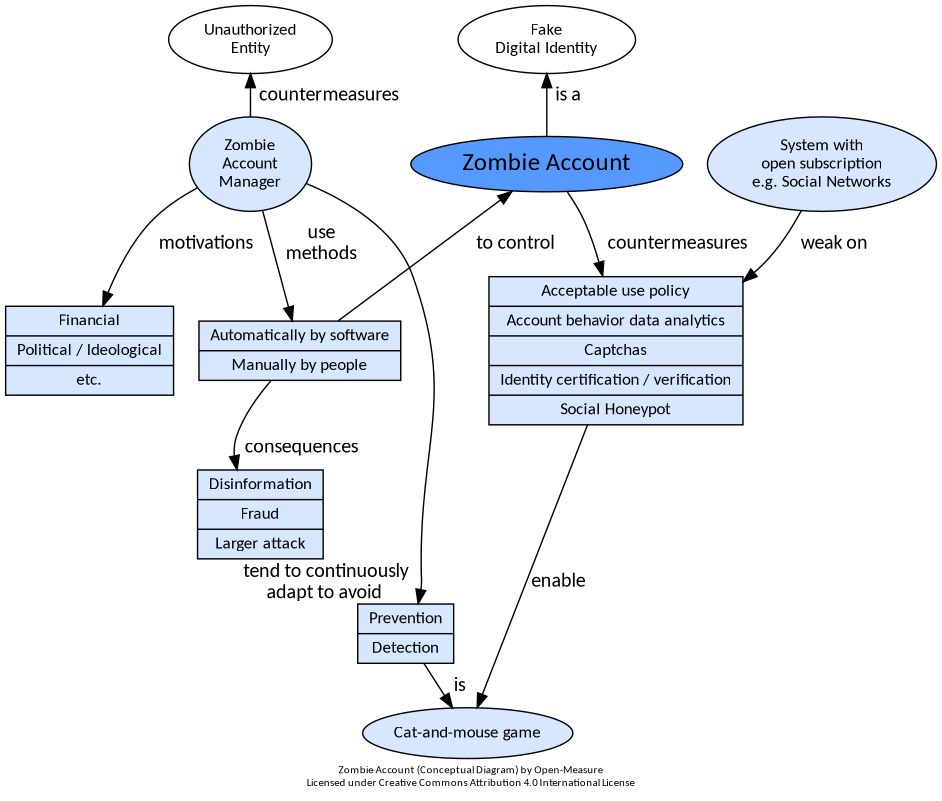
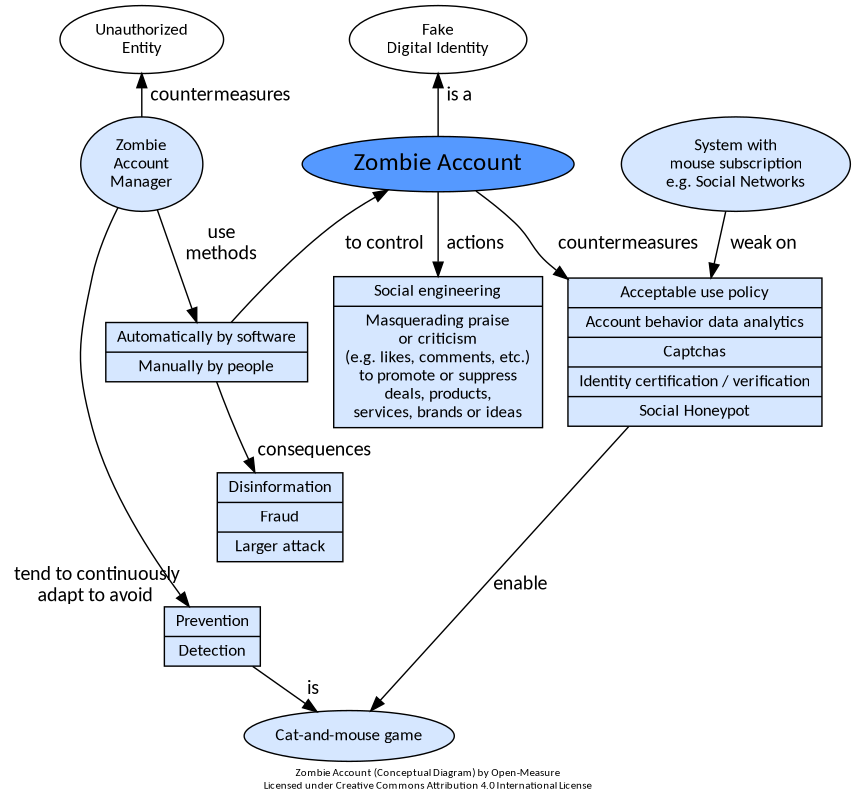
node "System with open subscription e.g. Social Networks": label "System with open subscription e.g. Social Networks" -> "System with mouse subscription e.g. Social Networks"
node "Financial": removed
node "Social engineering": added
